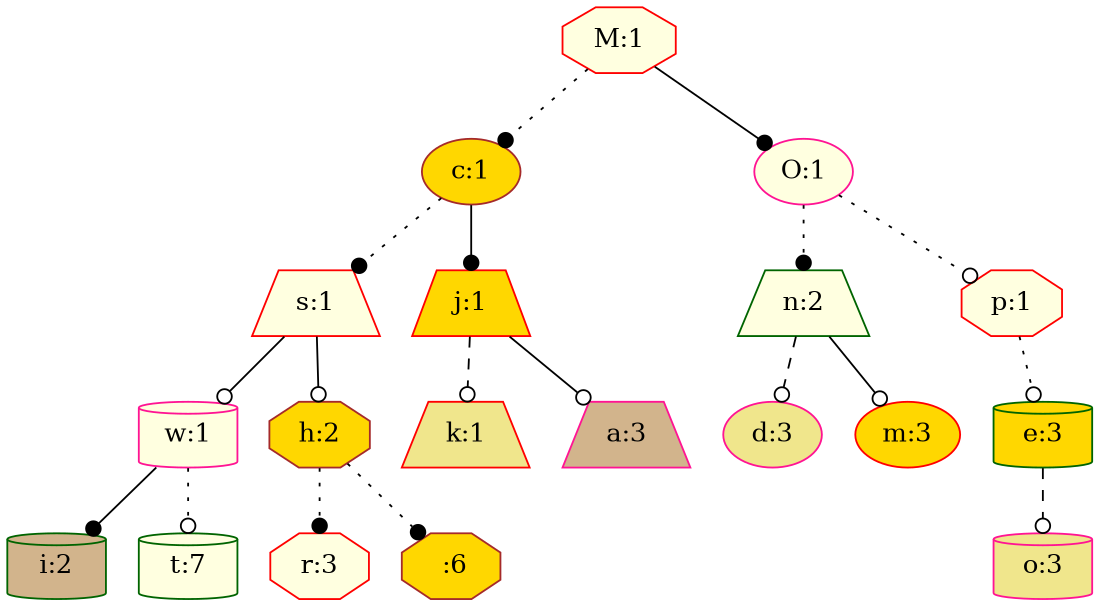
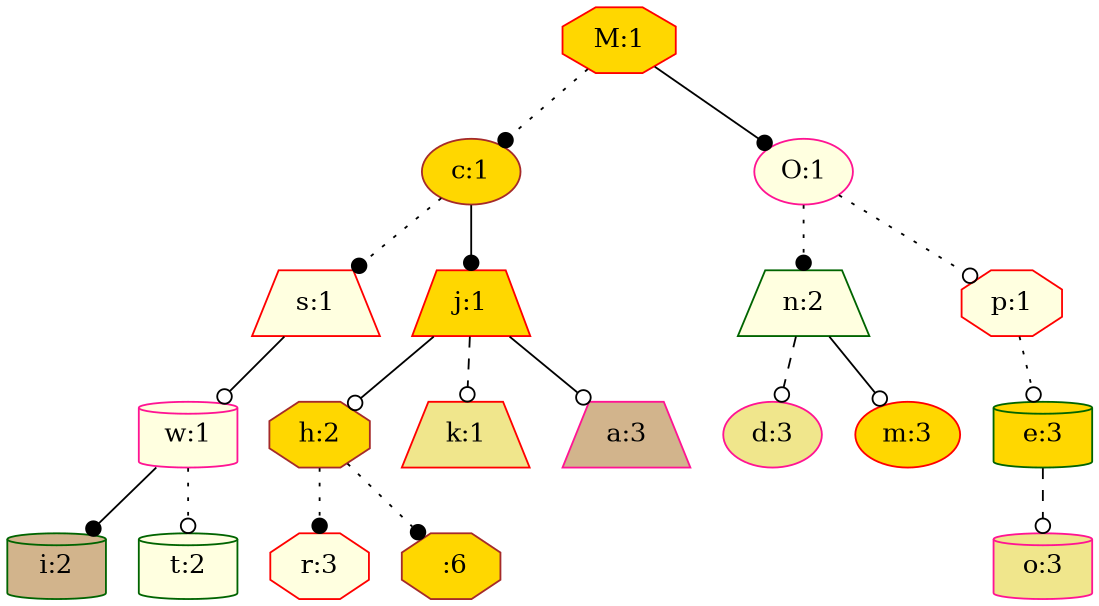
node "M:1": fillcolor lightyellow -> gold
edge "s:1" -> "h:2": now "j:1" -> "h:2"
node "t:7": label "t:7" -> "t:2"
